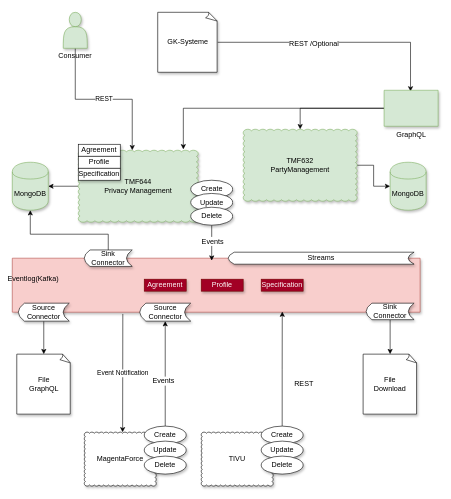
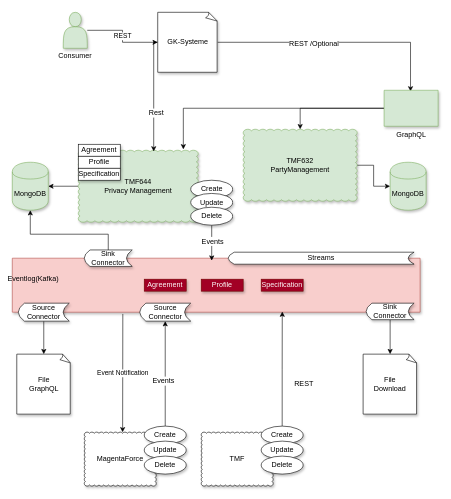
edge "GK-Systeme" -> "TMF644 Privacy Management": added, label "Rest"
edge "Consumer" -> "TMF644 Privacy Management": now "Consumer" -> "GK-Systeme"
node "TIVU": label "TIVU" -> "TMF"
